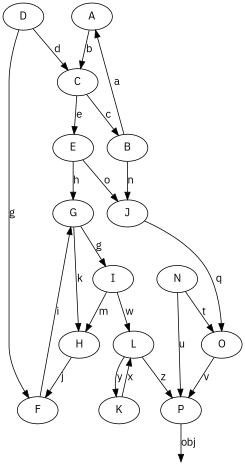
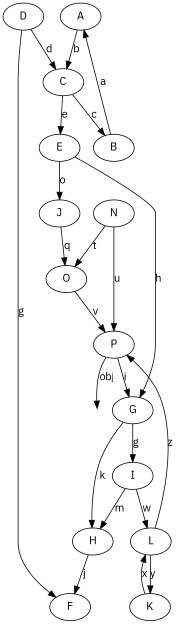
edge "B" -> "J": removed, label "n"
edge "F" -> "G": now "P" -> "G"
